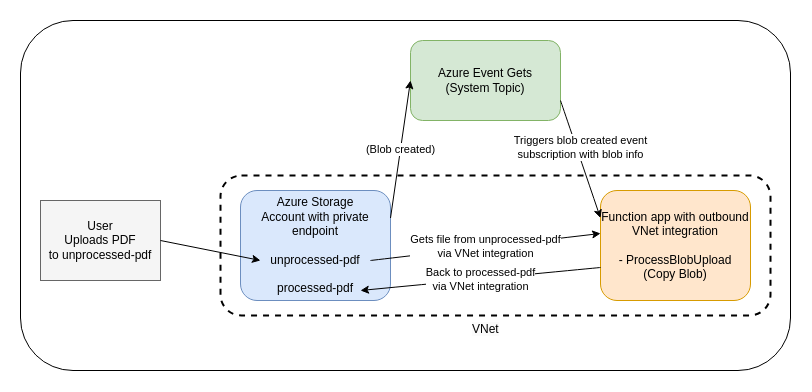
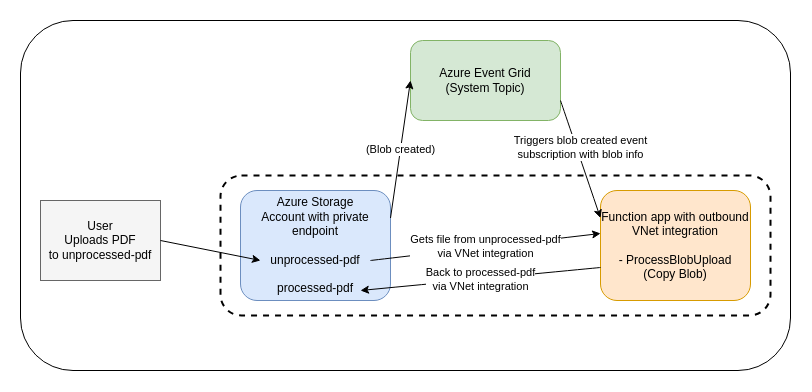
node "Azure Event Gets (System Topic)": label "Azure Event Gets (System Topic)" -> "Azure Event Grid (System Topic)"
node "VNet": removed
